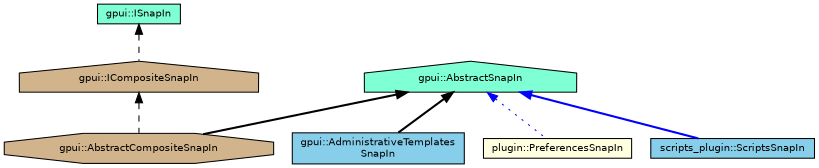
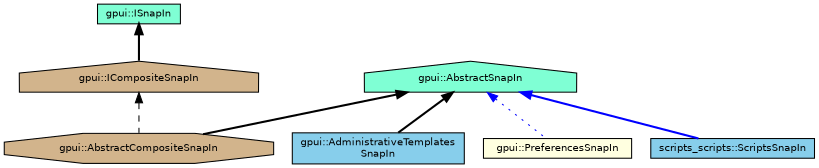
edge "gpui::ICompositeSnapIn" -> "gpui::ISnapIn": style dashed -> bold
node "plugin::PreferencesSnapIn": label "plugin::PreferencesSnapIn" -> "gpui::PreferencesSnapIn"
node "scripts_plugin::ScriptsSnapIn": label "scripts_plugin::ScriptsSnapIn" -> "scripts_scripts::ScriptsSnapIn"
